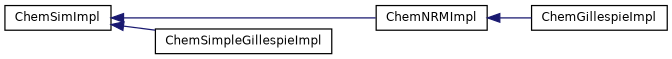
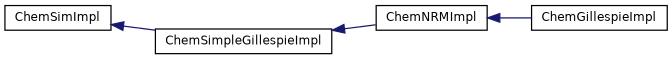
edge "ChemNRMImpl" -> "ChemSimImpl": now "ChemNRMImpl" -> "ChemSimpleGillespieImpl"
